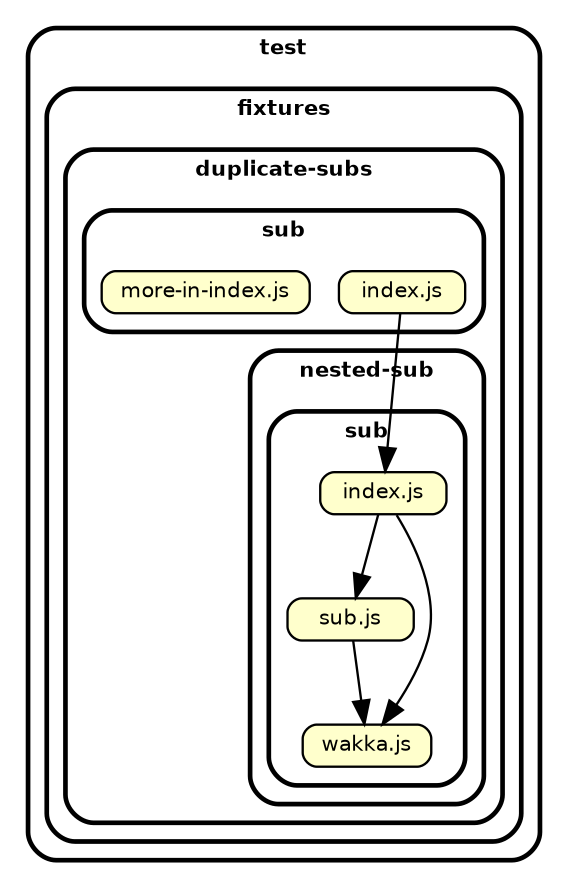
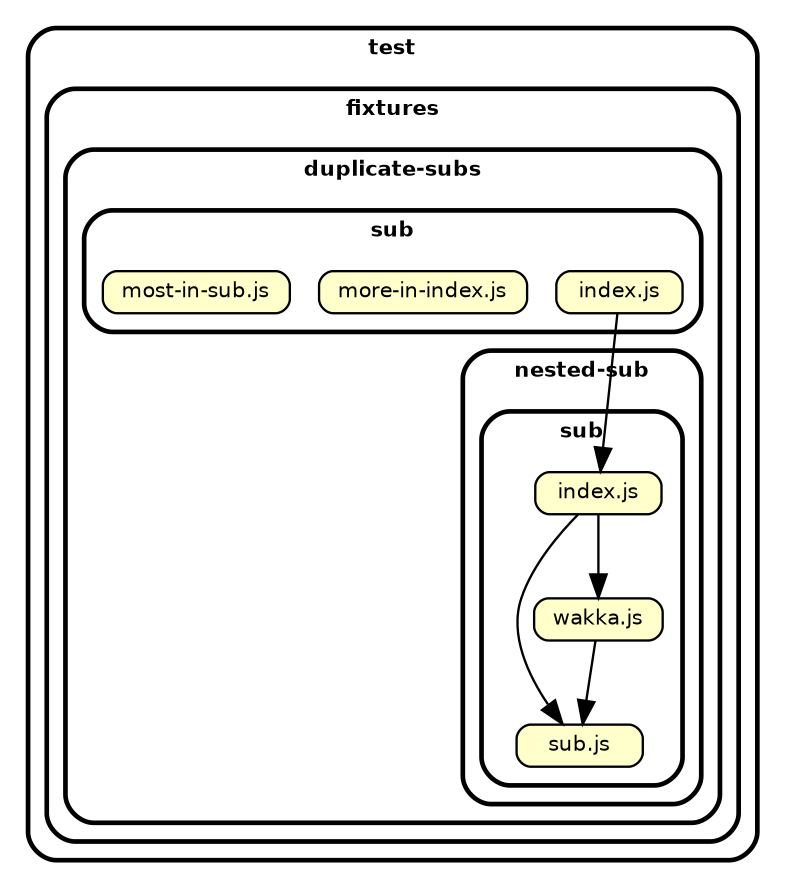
node "most-in-sub.js": added
edge "sub.js" -> "wakka.js": reversed
